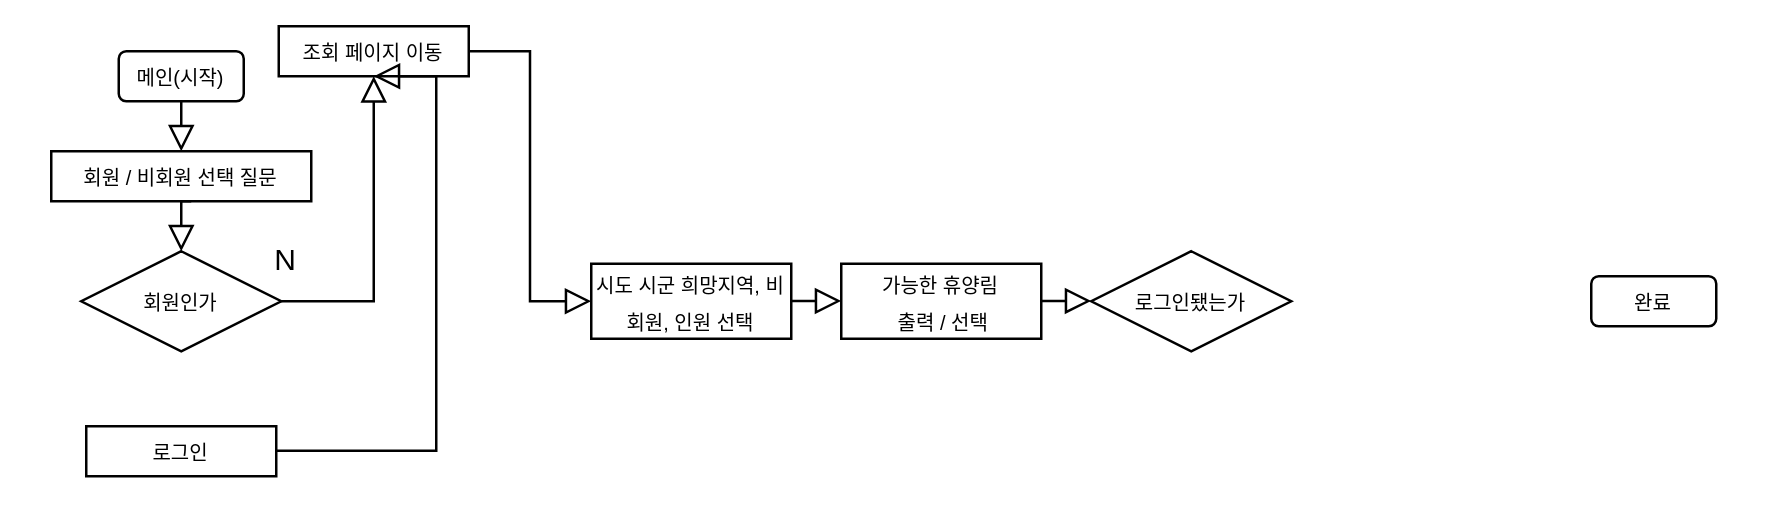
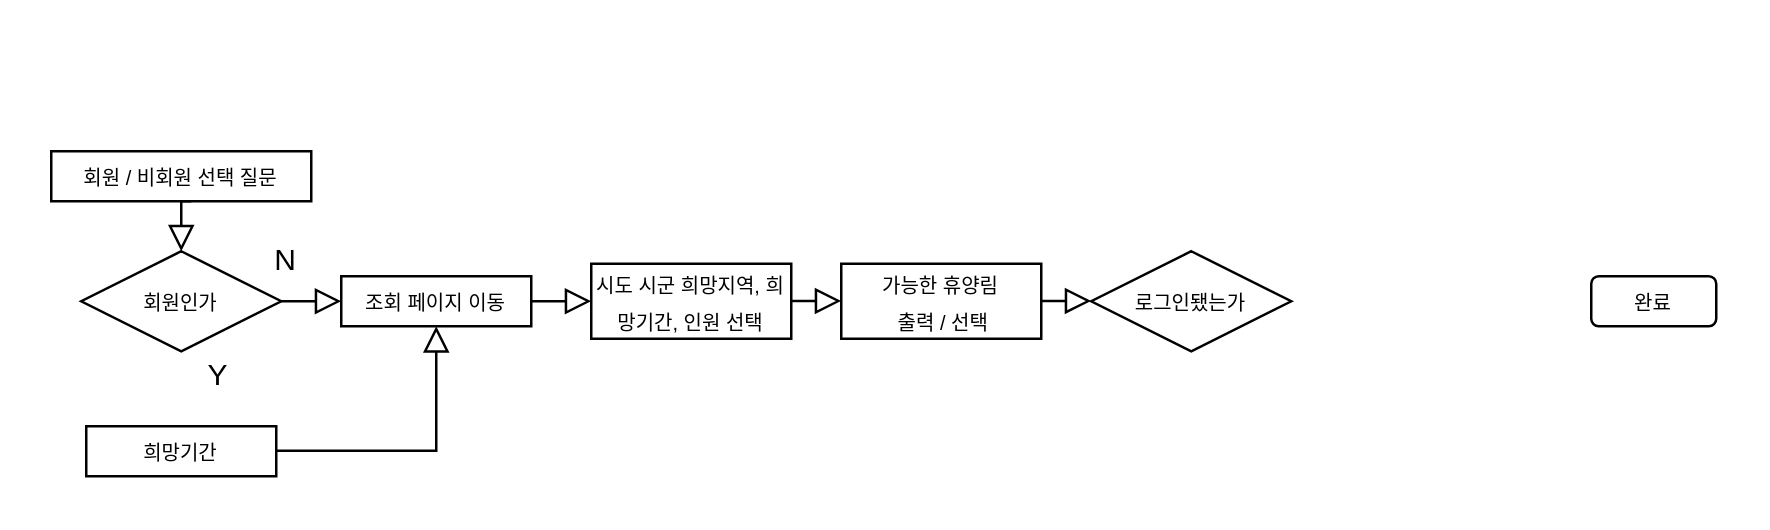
node "조회 페이지 이동": moved (374, 51) -> (436, 301)
node "메인(시작)": removed
edge "메인(시작)" -> "회원 / 비회원 선택 질문": removed
node "시도 시군 희망지역, 비회원, 인원 선택": label "시도 시군 희망지역, 비회원, 인원 선택" -> "시도 시군 희망지역, 희망기간, 인원 선택"
node "Y": added
node "로그인": label "로그인" -> "희망기간"
